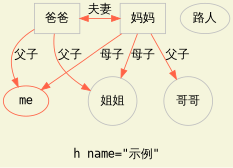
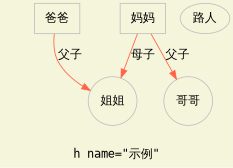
edge "爸爸" -- "妈妈": removed, label "夫妻"
node "me": removed
